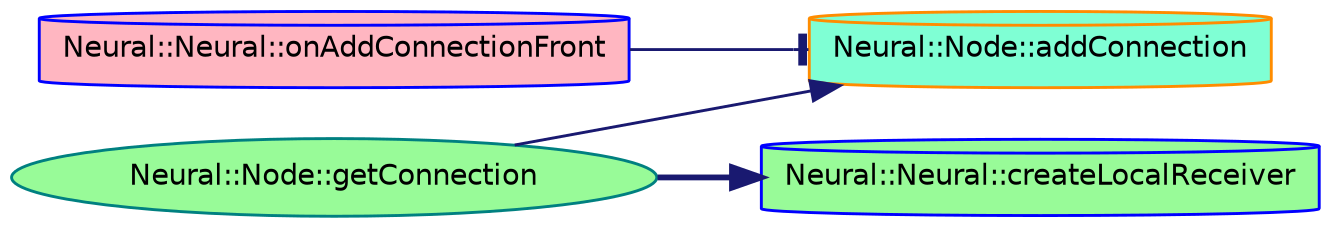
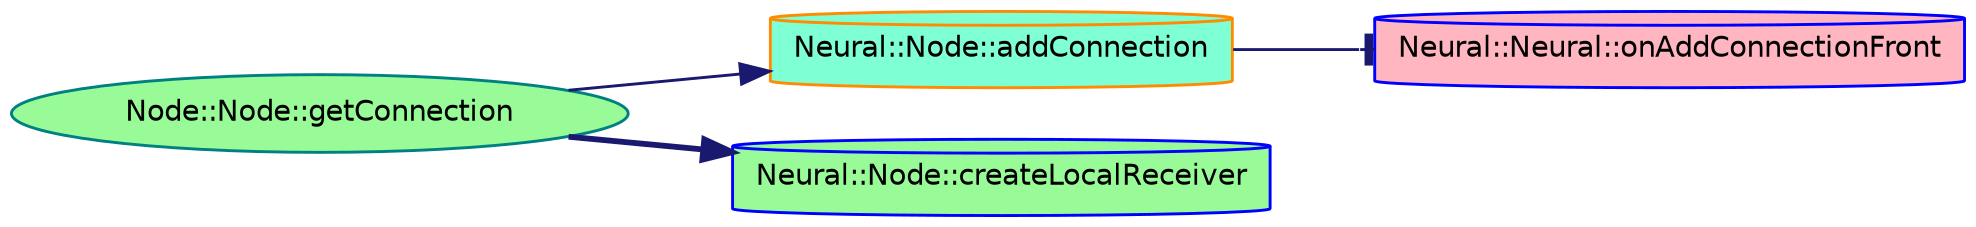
edge "Neural::Neural::onAddConnectionFront" -> "Neural::Node::addConnection": reversed
node "Neural::Node::getConnection": label "Neural::Node::getConnection" -> "Node::Node::getConnection"
node "Neural::Neural::createLocalReceiver": label "Neural::Neural::createLocalReceiver" -> "Neural::Node::createLocalReceiver"
